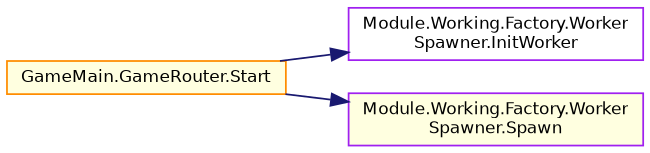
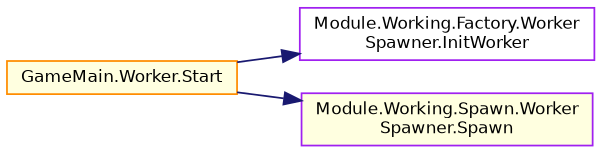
node "GameMain.GameRouter.Start": label "GameMain.GameRouter.Start" -> "GameMain.Worker.Start"
node "Module.Working.Factory.Worker Spawner.Spawn": label "Module.Working.Factory.Worker Spawner.Spawn" -> "Module.Working.Spawn.Worker Spawner.Spawn"
